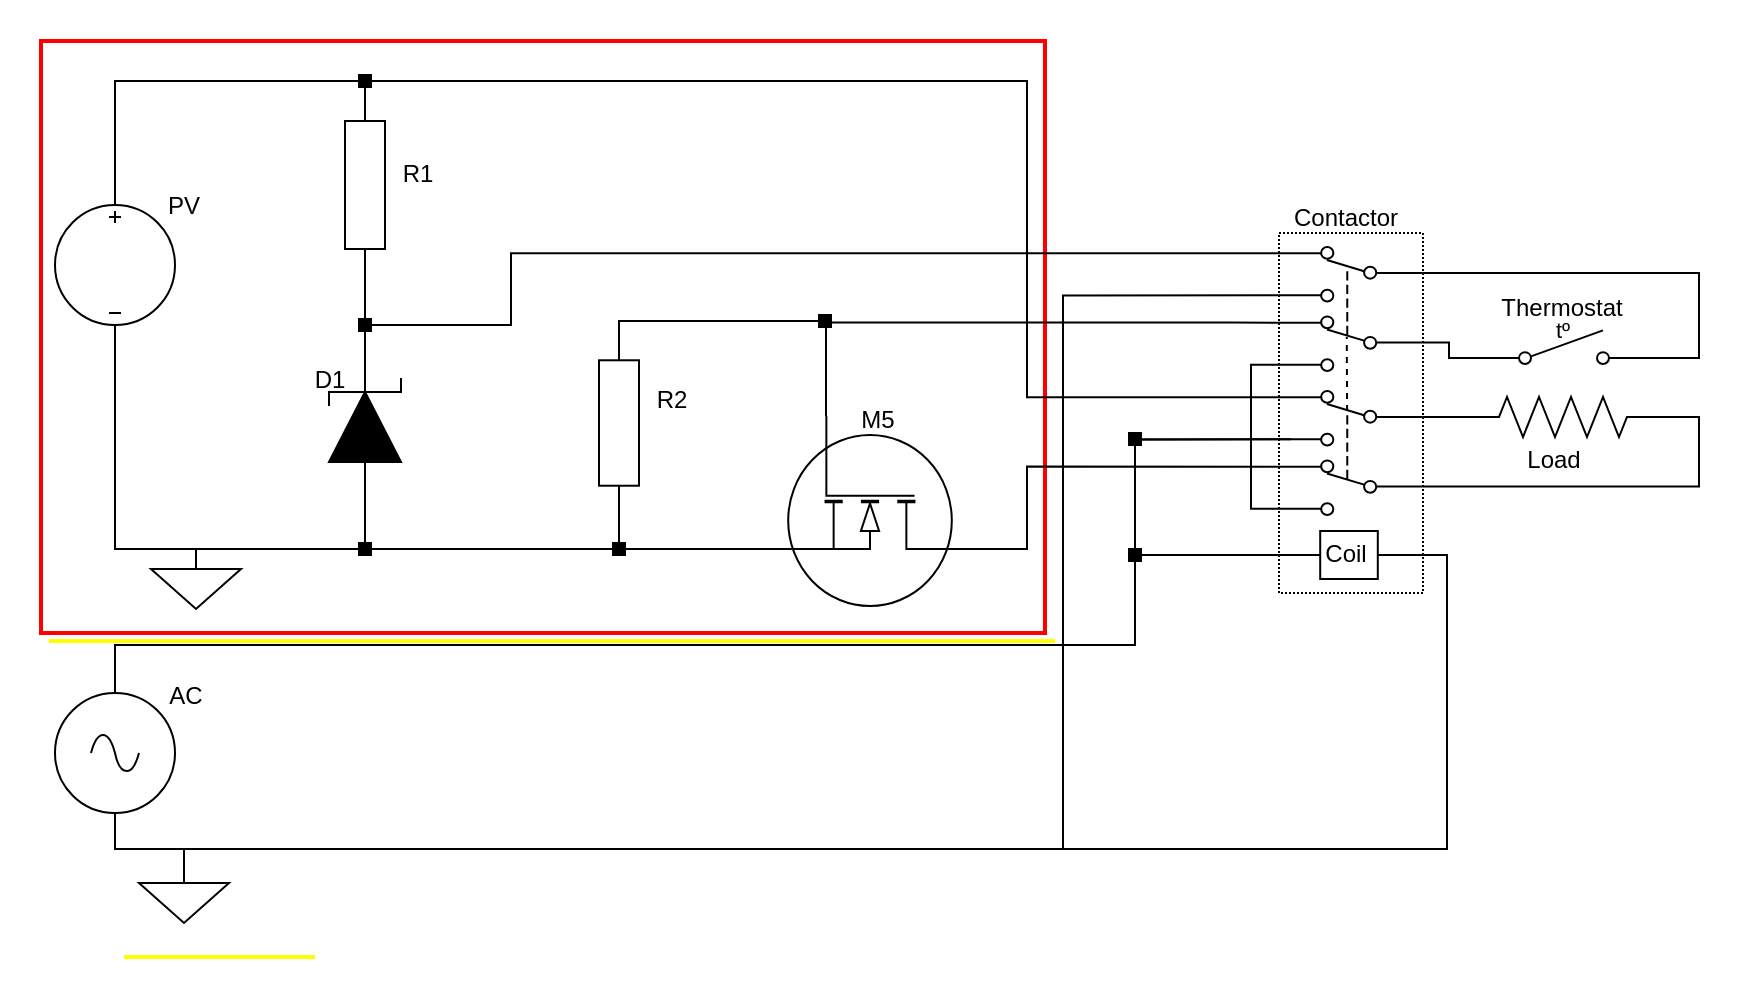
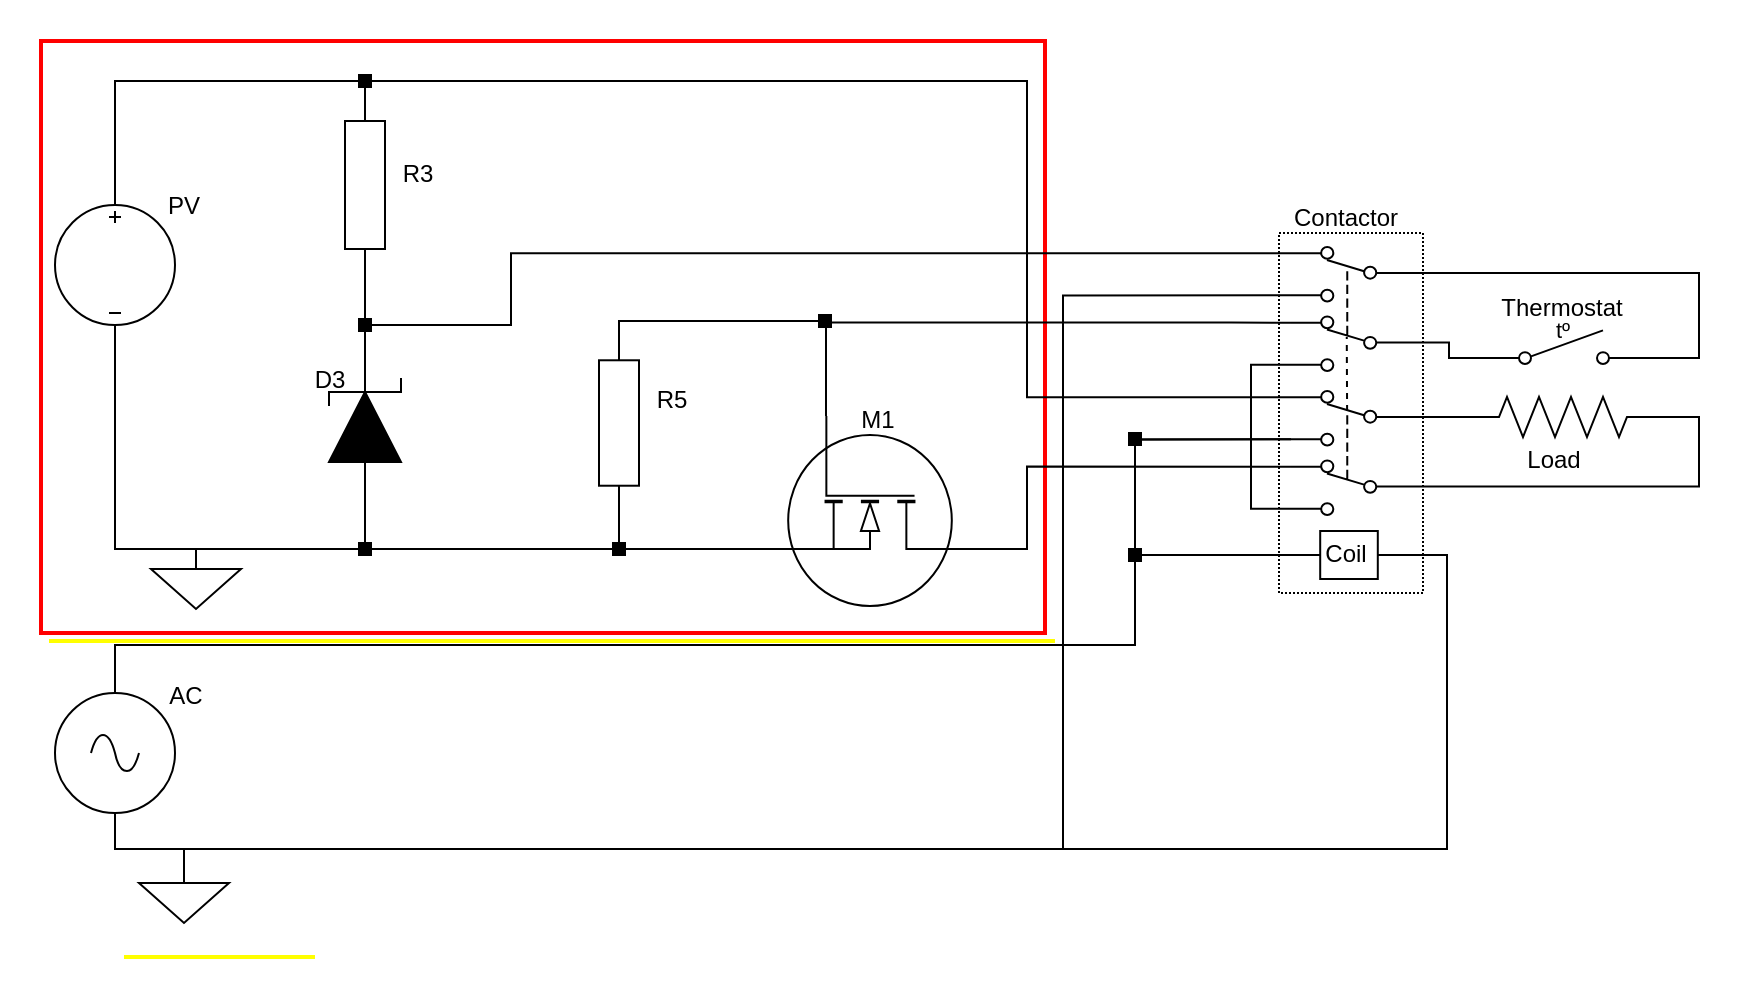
node "R1": label "R1" -> "R3"
node "D1": label "D1" -> "D3"
node "R2": label "R2" -> "R5"
node "M5": label "M5" -> "M1"
